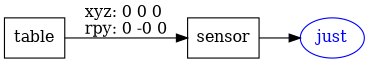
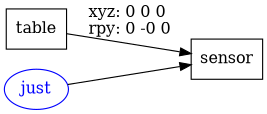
edge "sensor" -> "just": reversed
